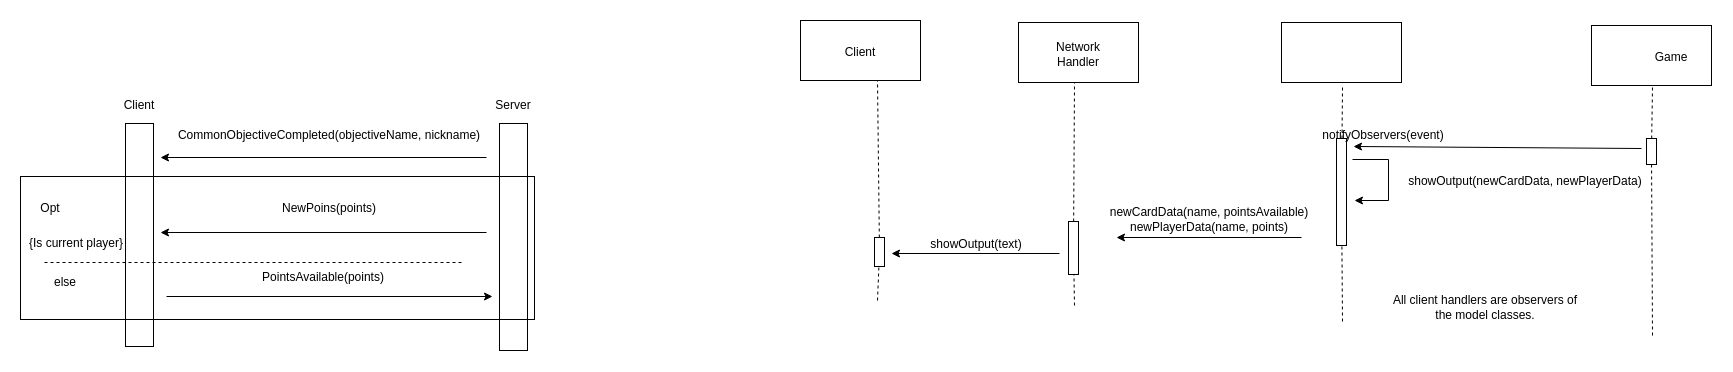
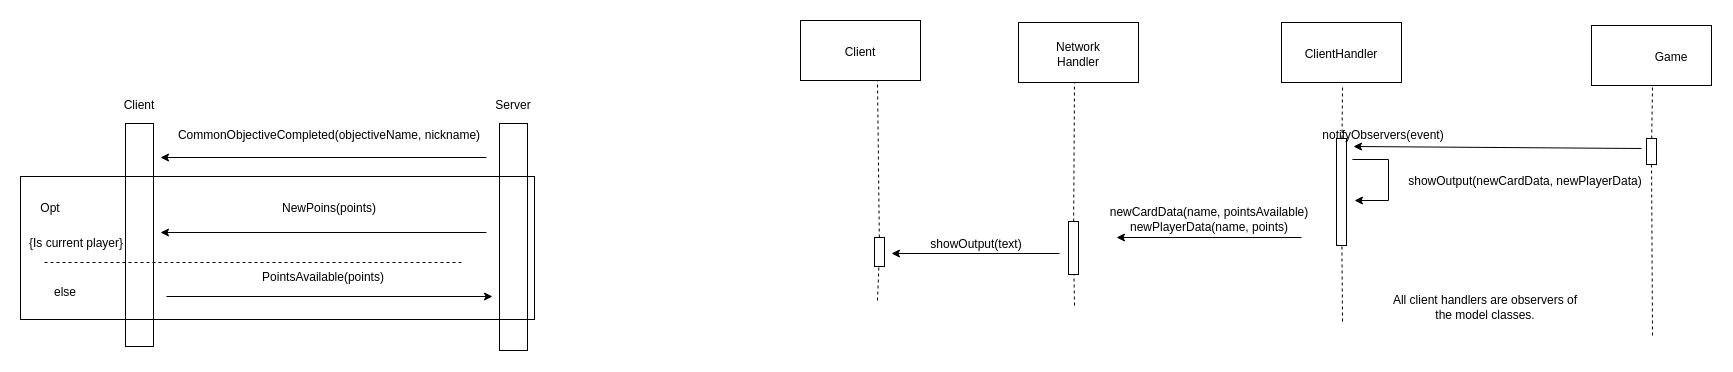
node "ClientHandler": added
node "else": moved (66, 283) -> (66, 293)
